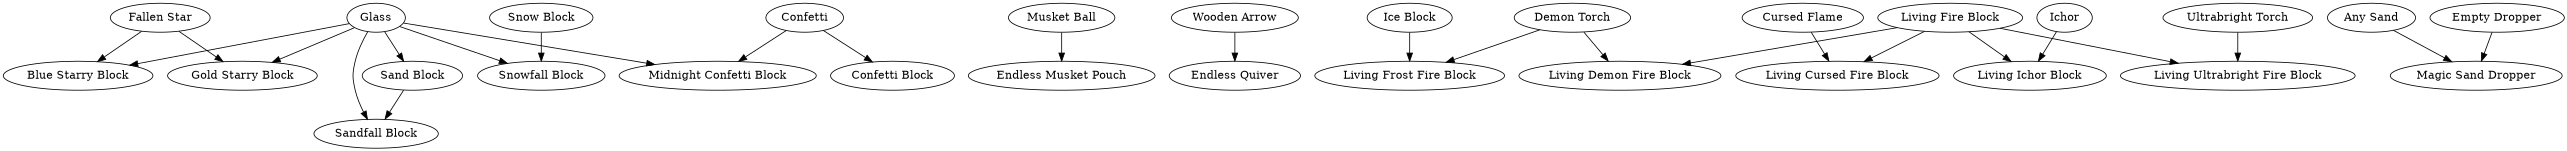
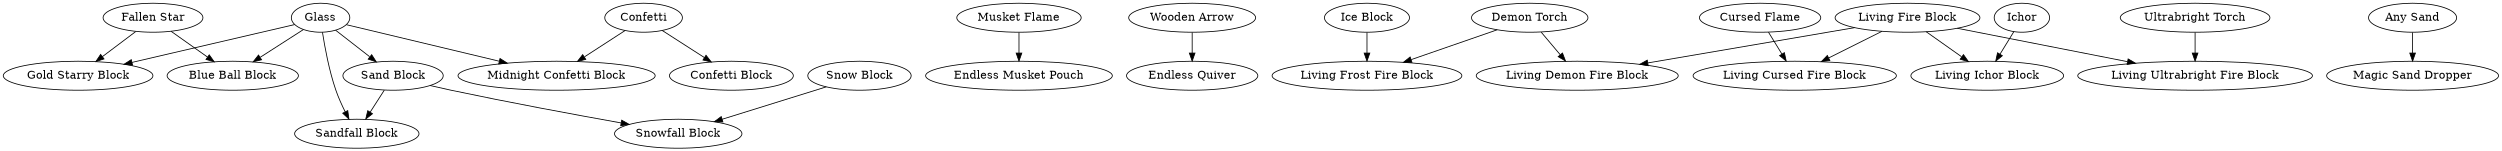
node "Musket Ball": label "Musket Ball" -> "Musket Flame"
node "Empty Dropper": removed
edge "Glass" -> "Snowfall Block": now "Sand Block" -> "Snowfall Block"
node "Blue Starry Block": label "Blue Starry Block" -> "Blue Ball Block"
